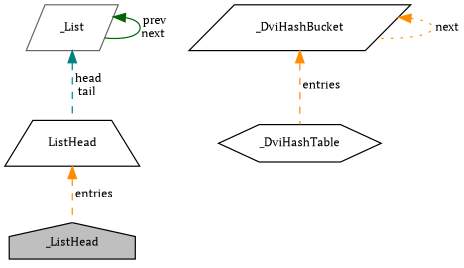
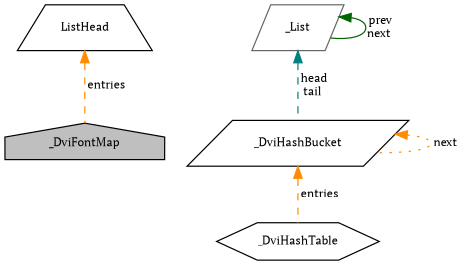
edge "ListHead" -> "_List": now "_DviHashBucket" -> "_List"
node "_ListHead": label "_ListHead" -> "_DviFontMap"
